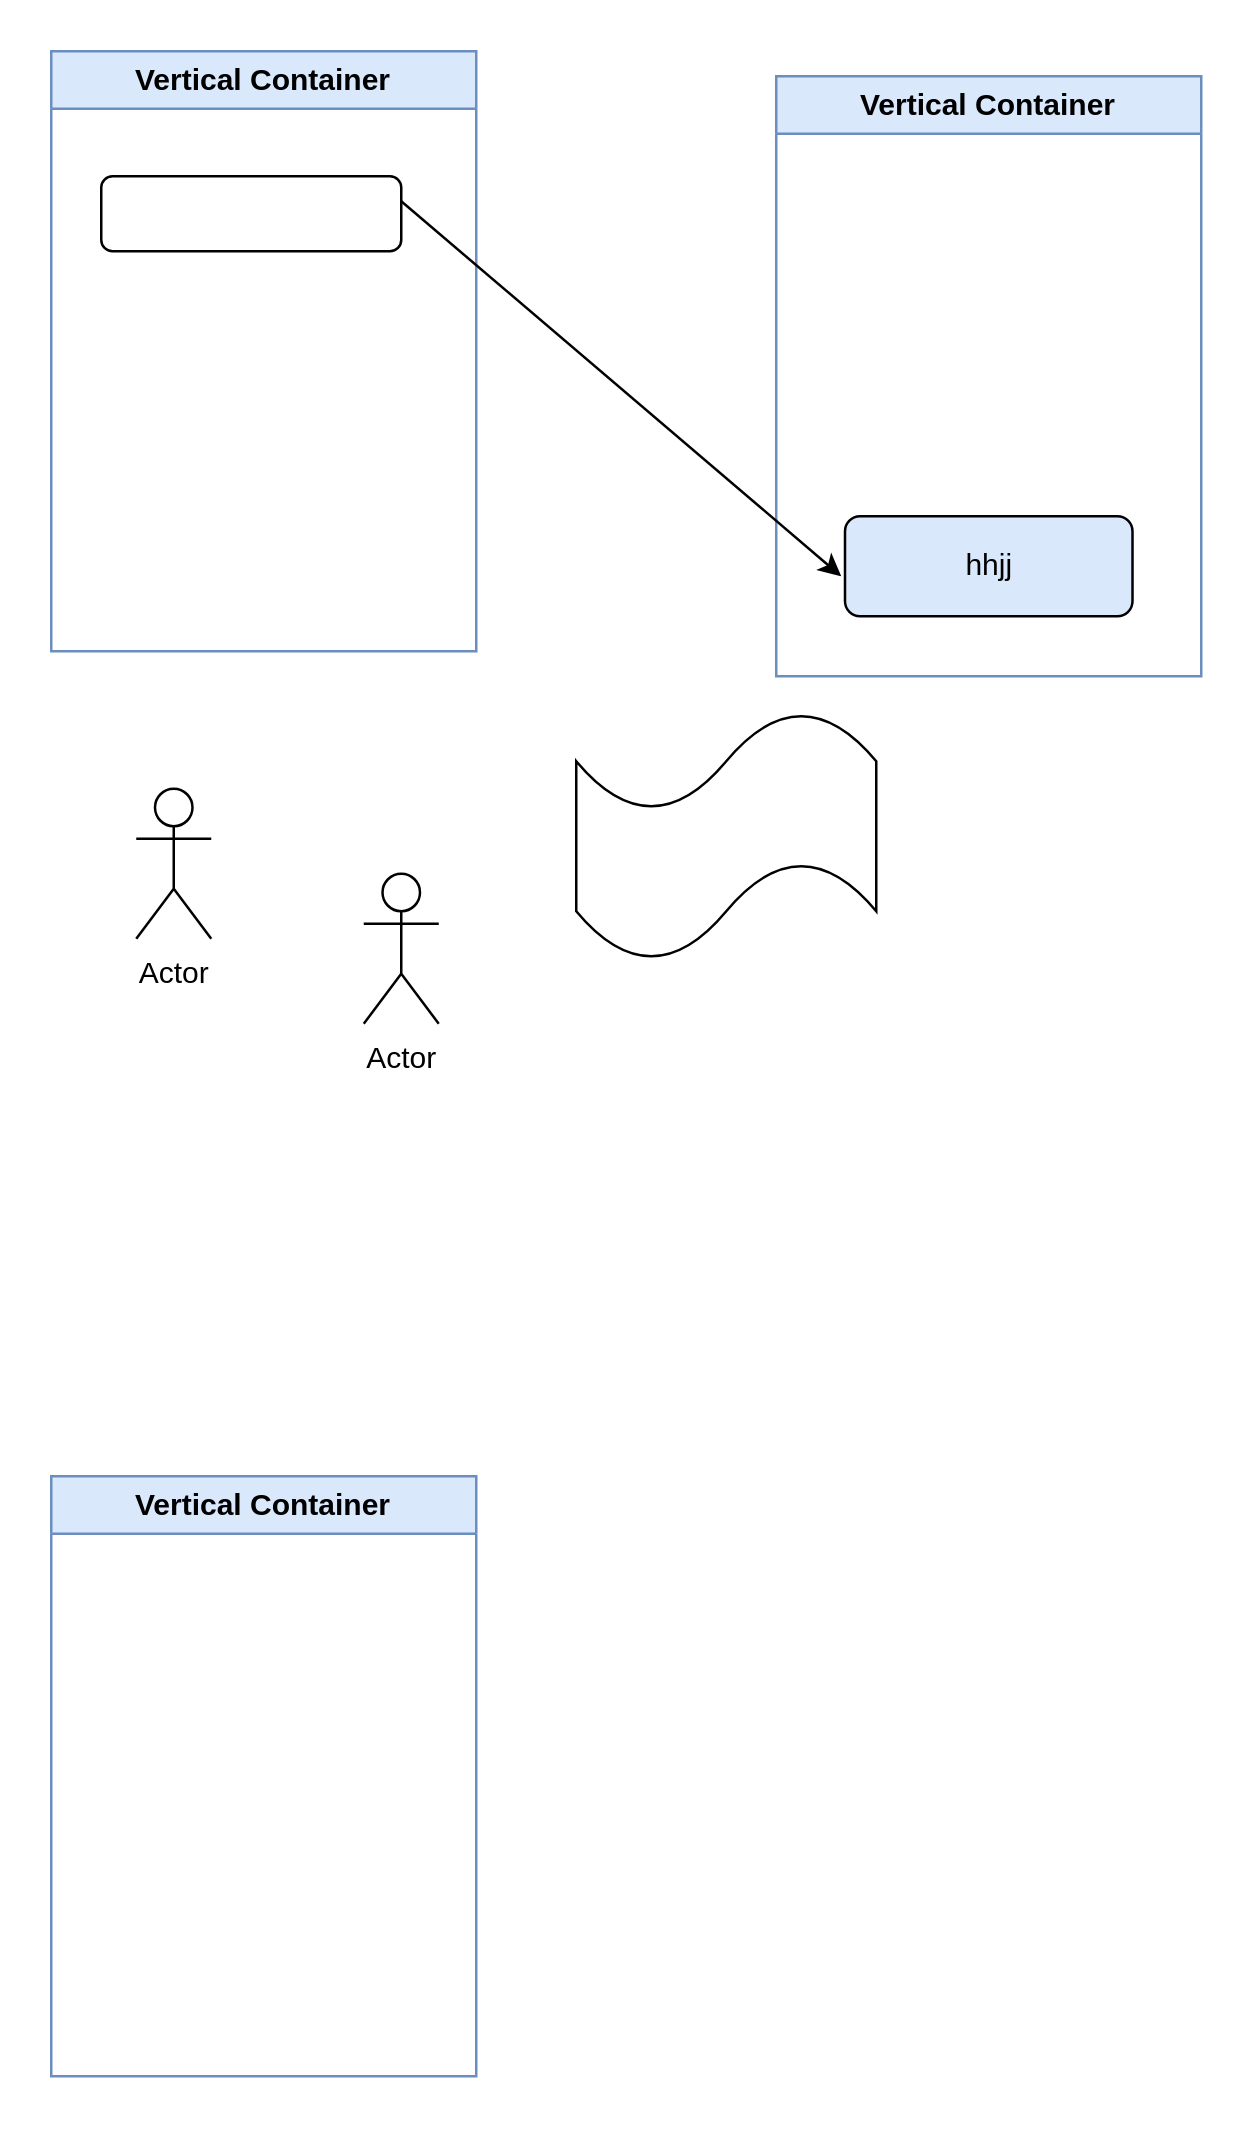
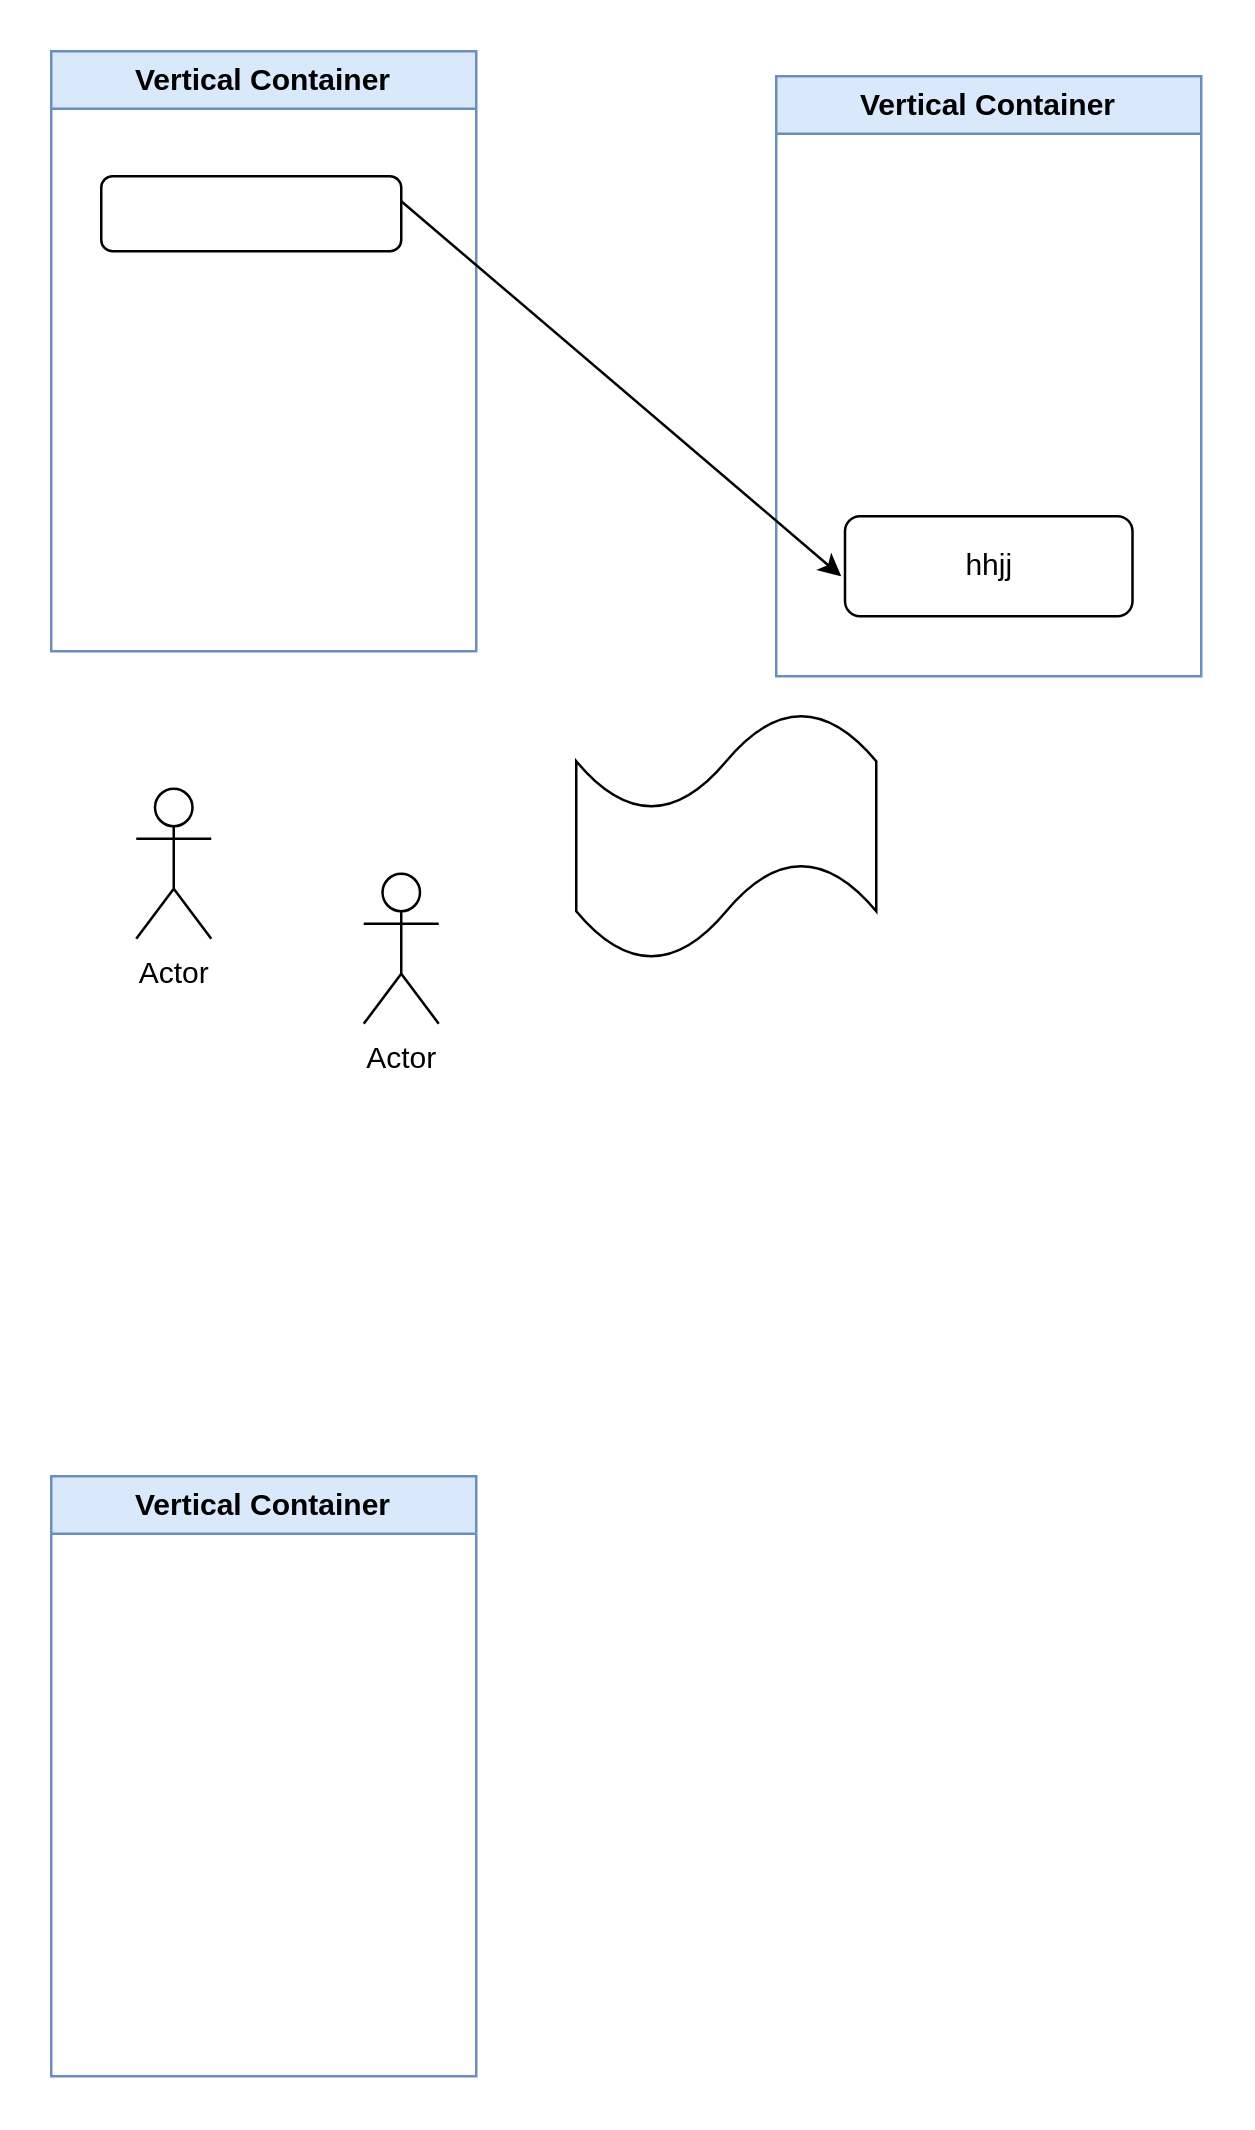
node "hhjj": fillcolor #dae8fc -> #ffffff
